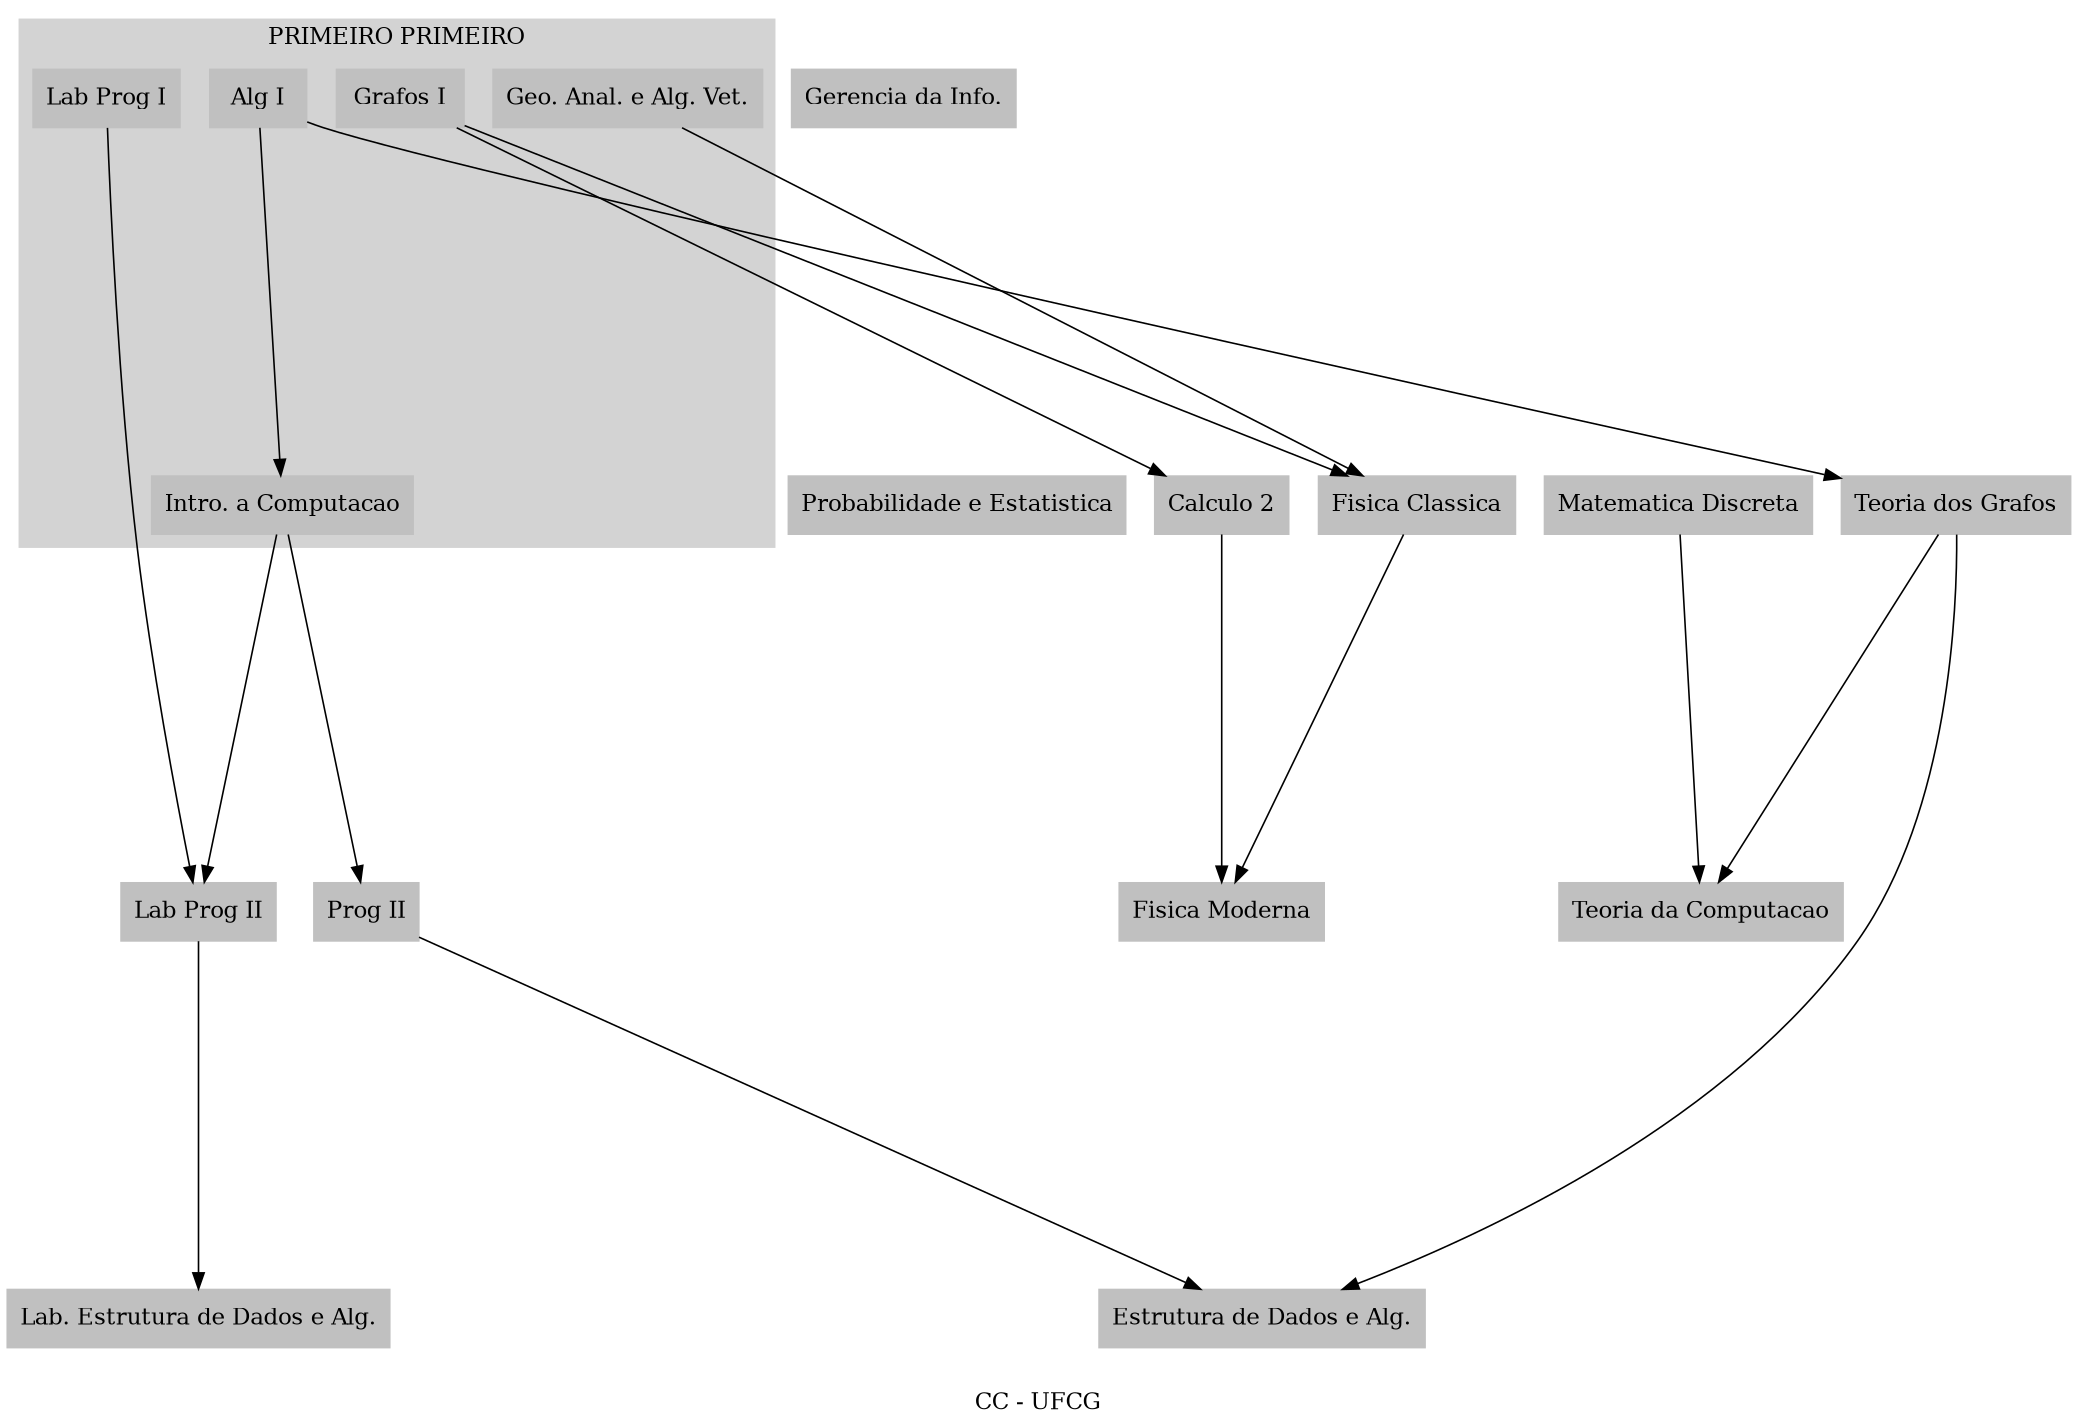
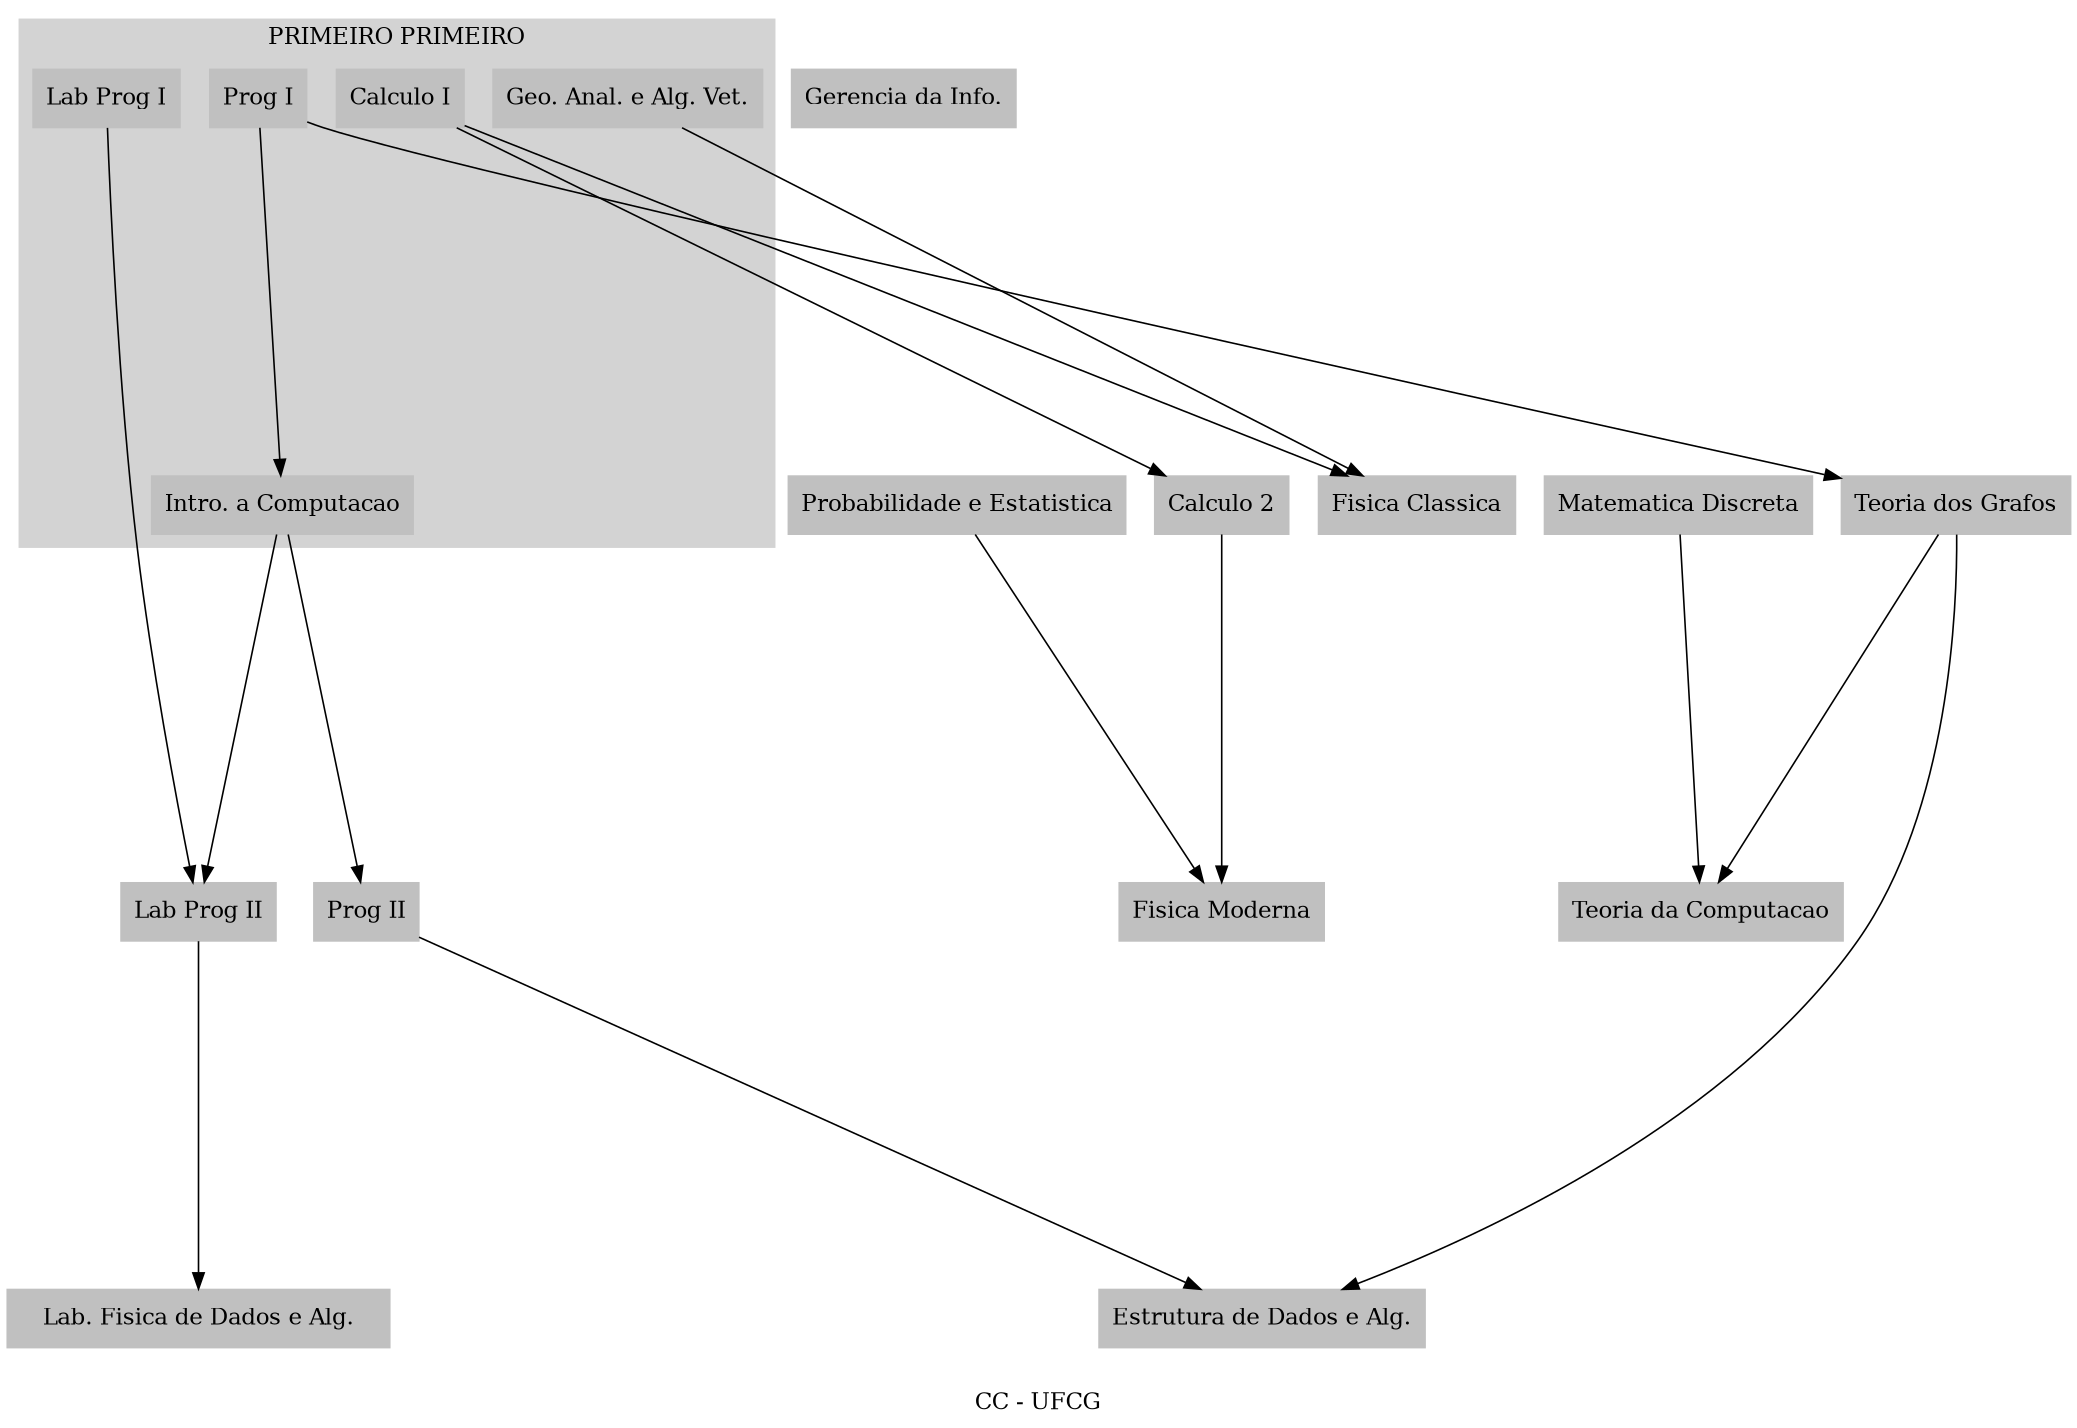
node "Alg I": label "Alg I" -> "Prog I"
node "Grafos I": label "Grafos I" -> "Calculo I"
edge "Fisica Classica" -> "Fisica Moderna": now "Probabilidade e Estatistica" -> "Fisica Moderna"
node "Lab. Estrutura de Dados e Alg.": label "Lab. Estrutura de Dados e Alg." -> "Lab. Fisica de Dados e Alg."
